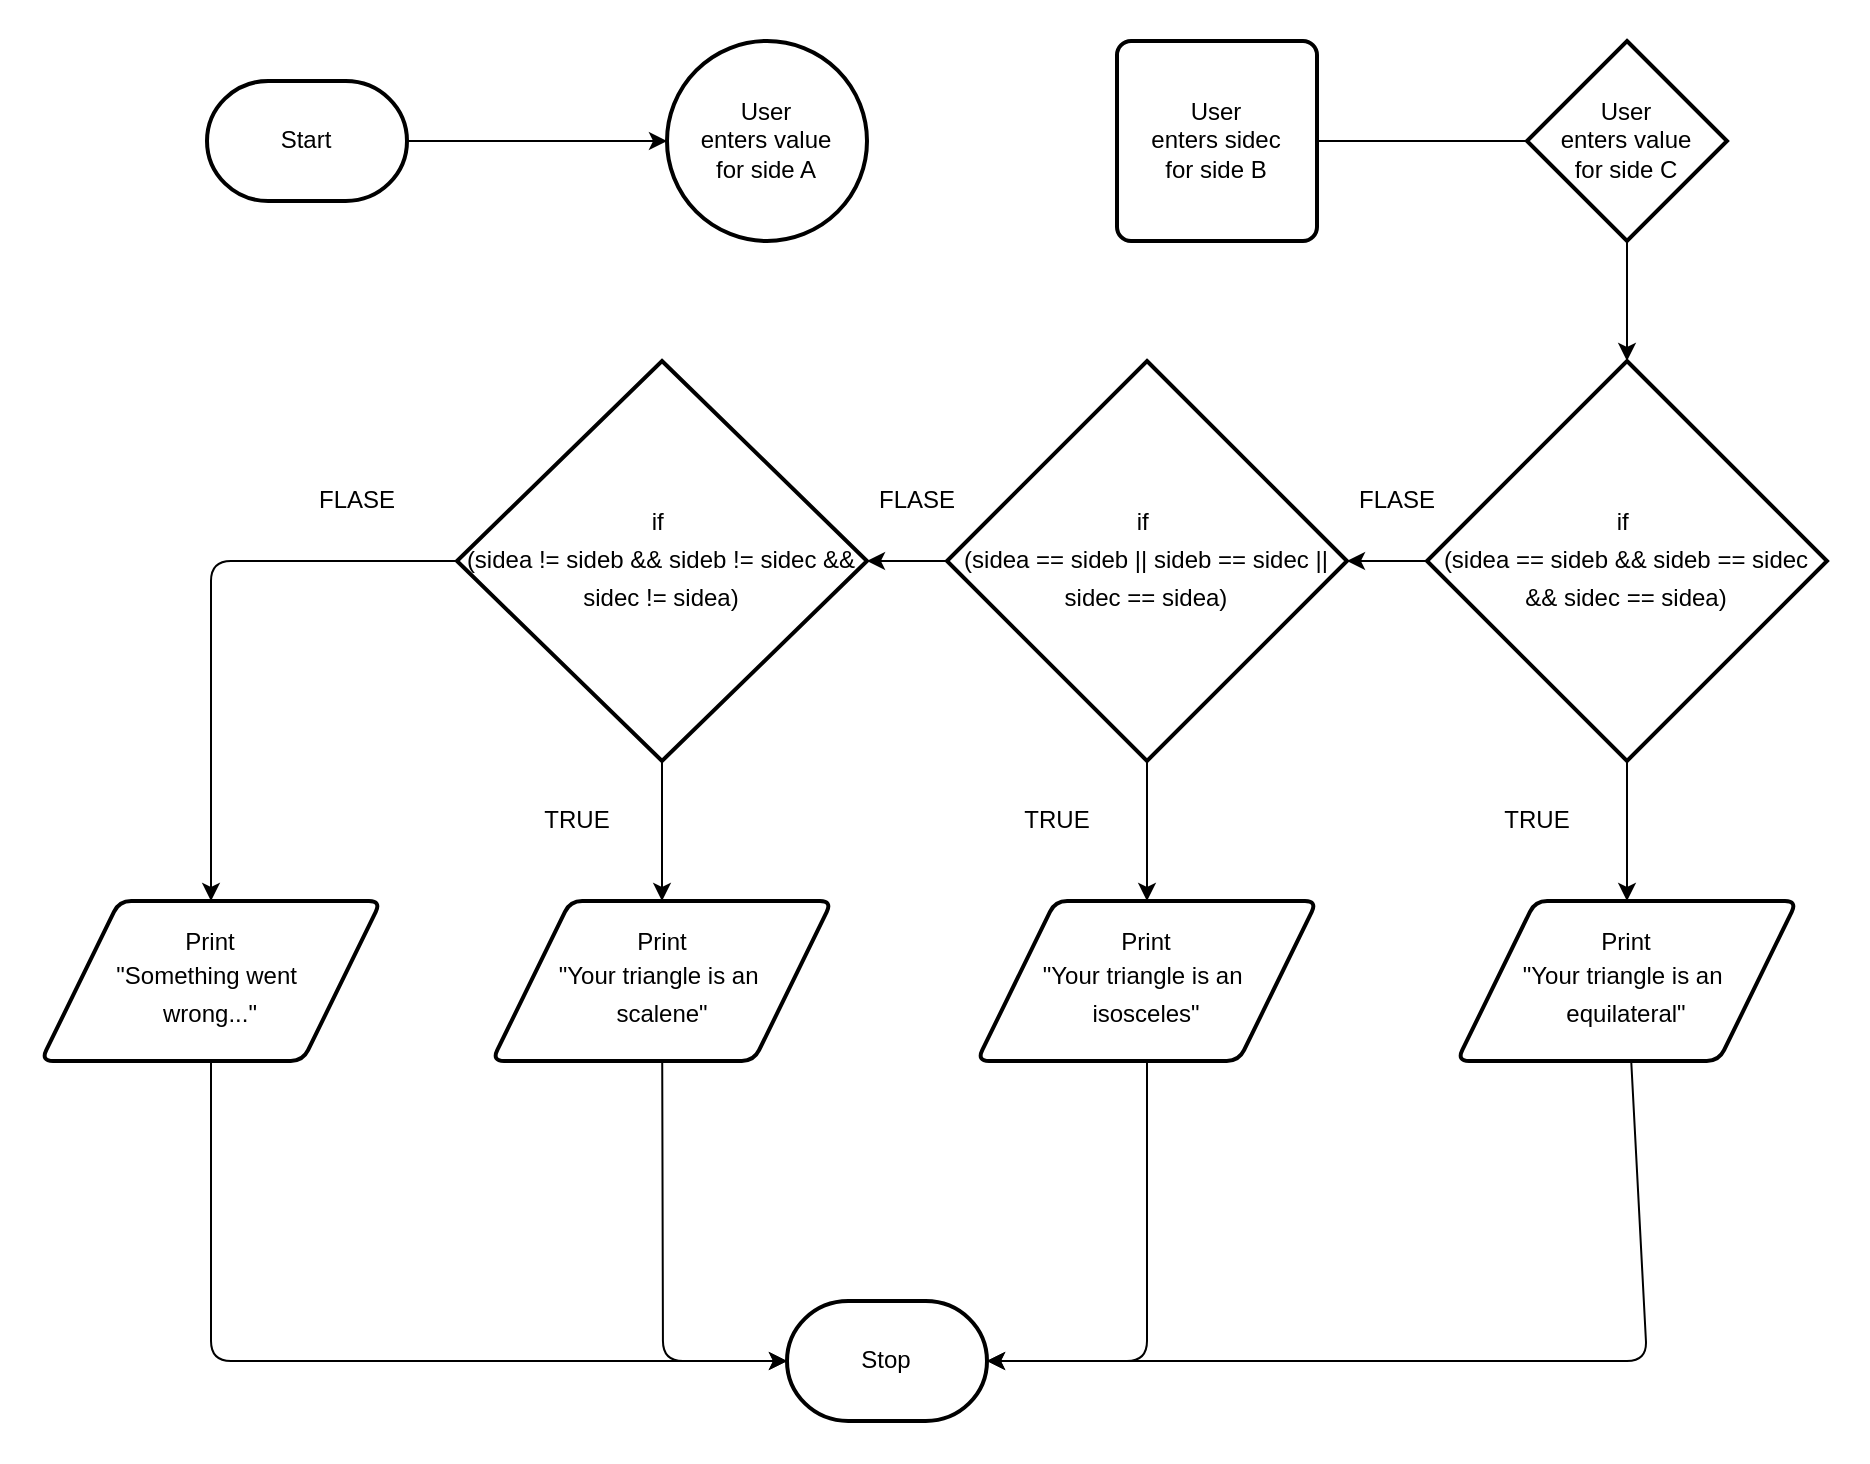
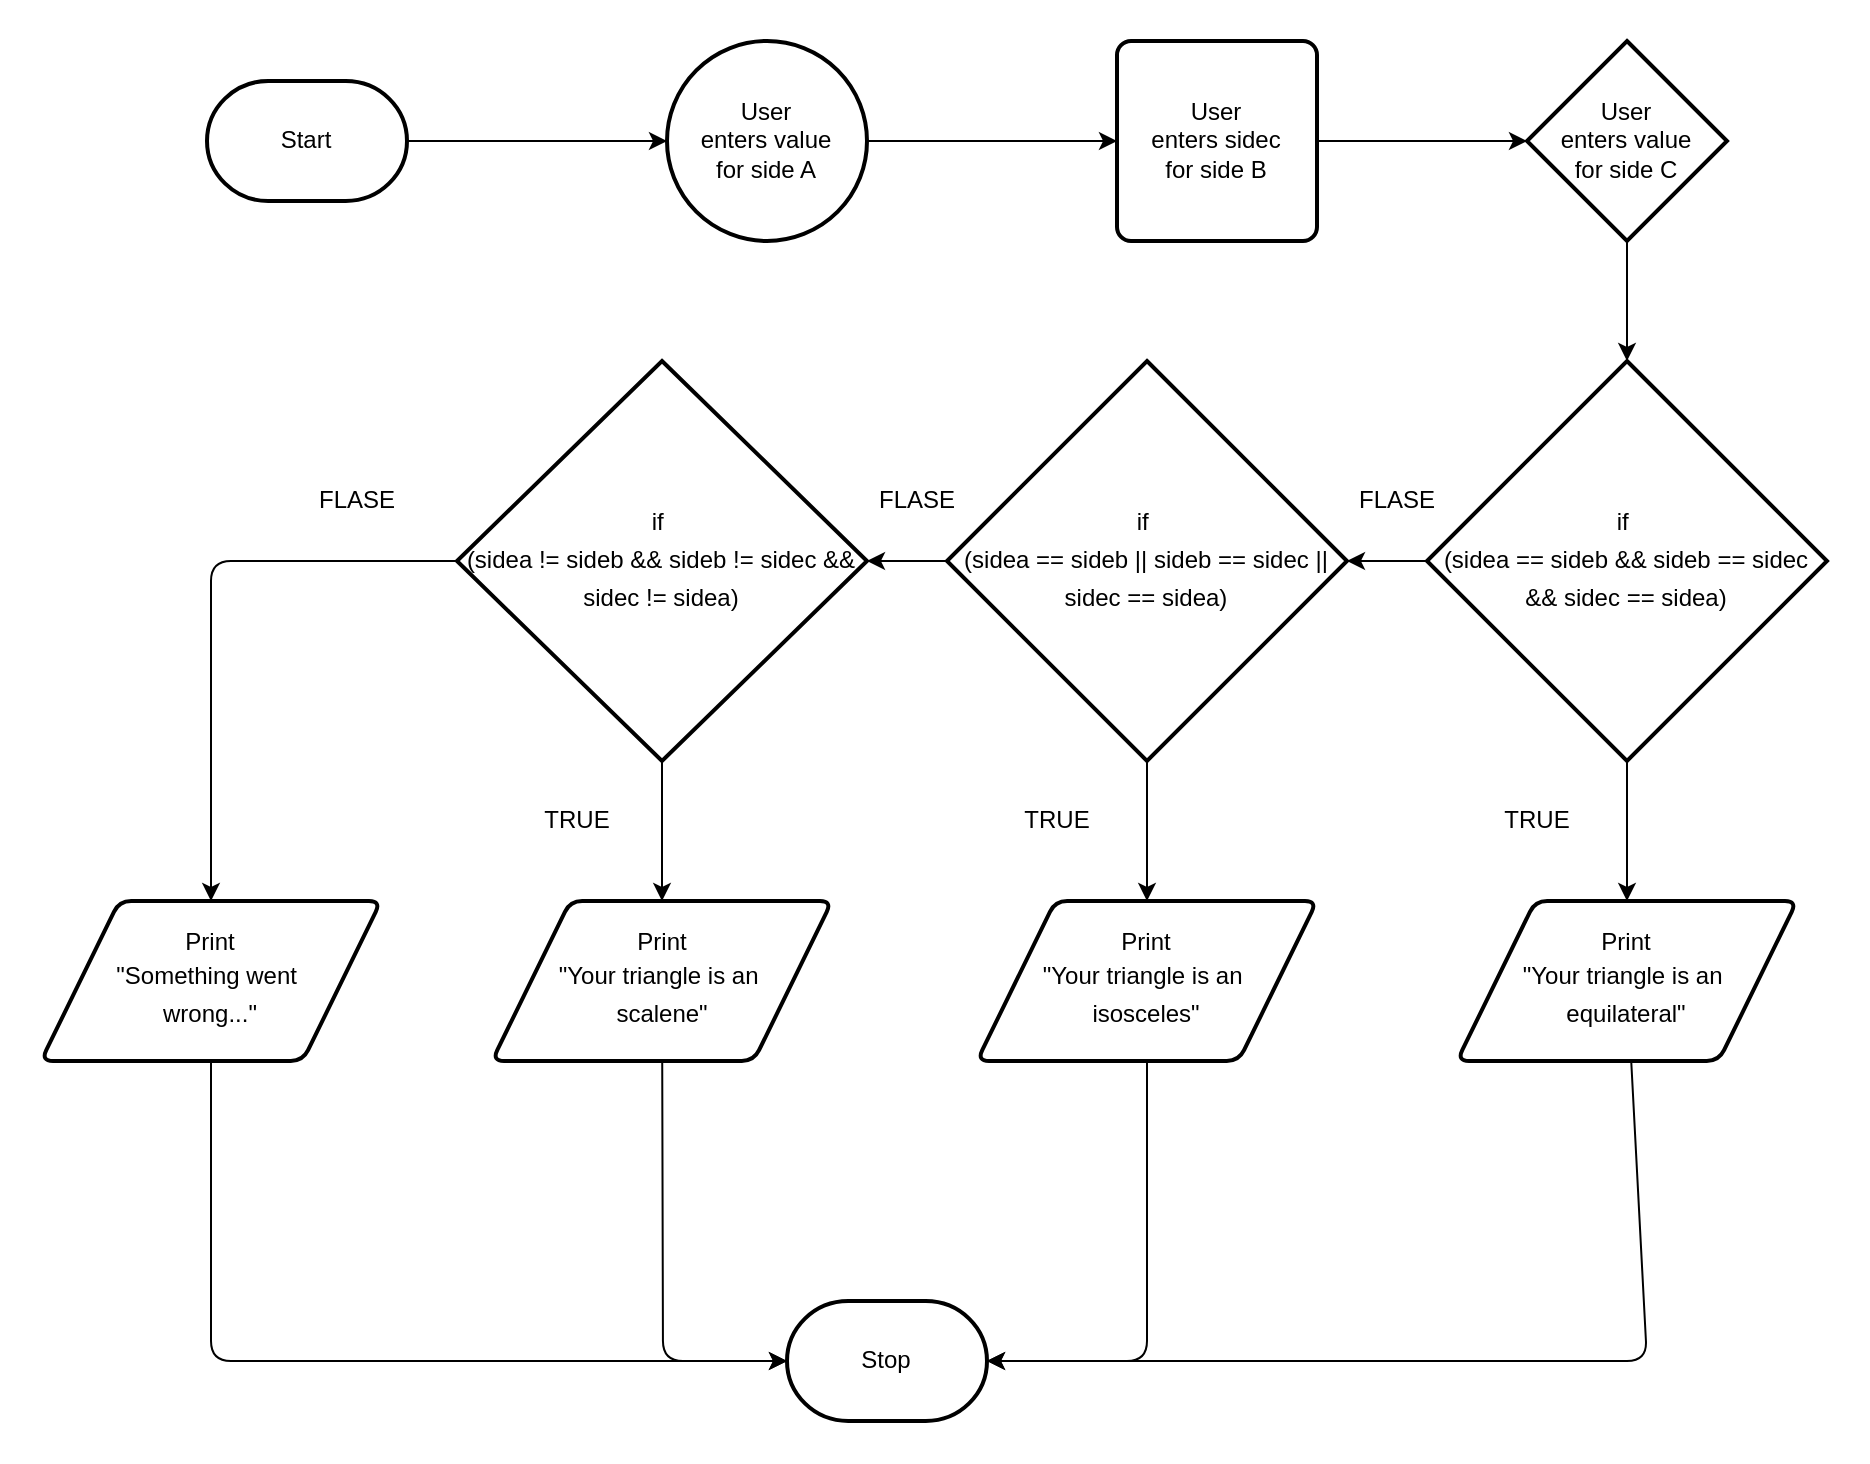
edge "User enters value for side A" -> "User enters sidec for side B": added
edge "User enters sidec for side B" -- "User enters value for side C": arrowhead none -> classic
